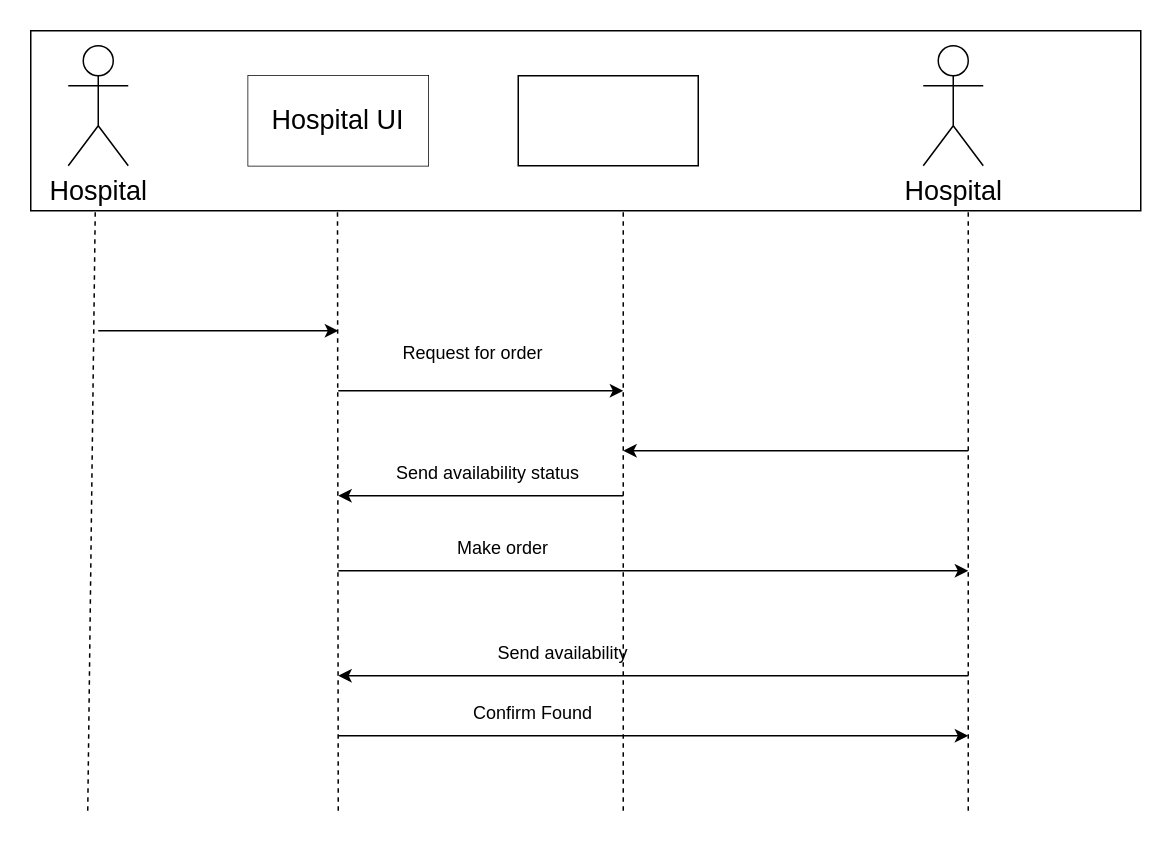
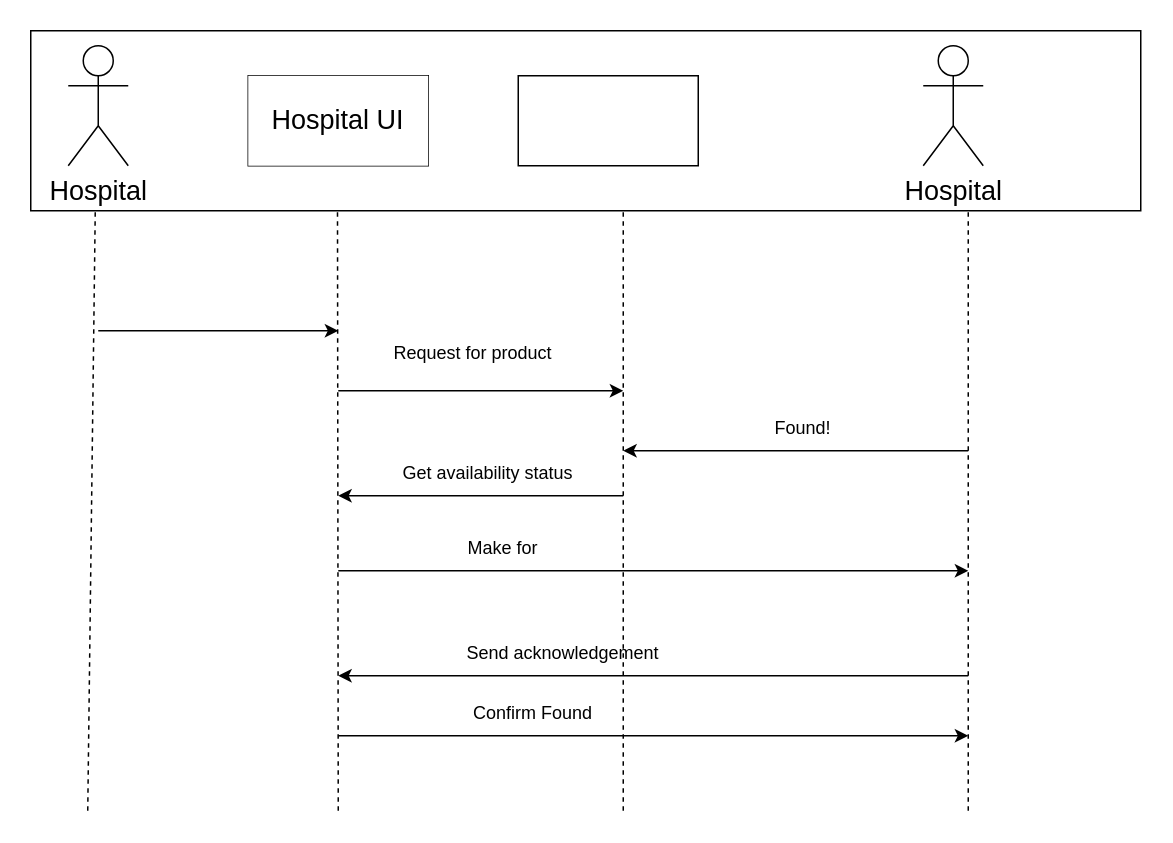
node "Request for order": label "Request for order" -> "Request for product"
node "Found!": added
node "Send availability status": label "Send availability status" -> "Get availability status"
node "Make order": label "Make order" -> "Make for"
node "Send availability": label "Send availability" -> "Send acknowledgement"
